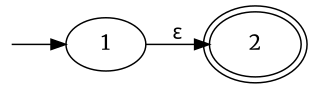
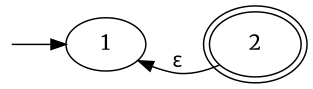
edge "1" -> "2": reversed
